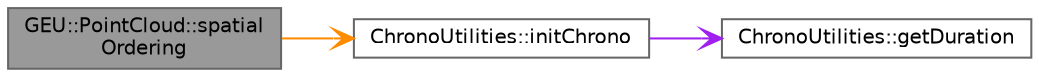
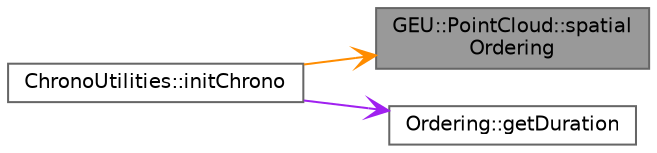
edge "GEU::PointCloud::spatial Ordering" -> "ChronoUtilities::initChrono": reversed
node "ChronoUtilities::getDuration": label "ChronoUtilities::getDuration" -> "Ordering::getDuration"
